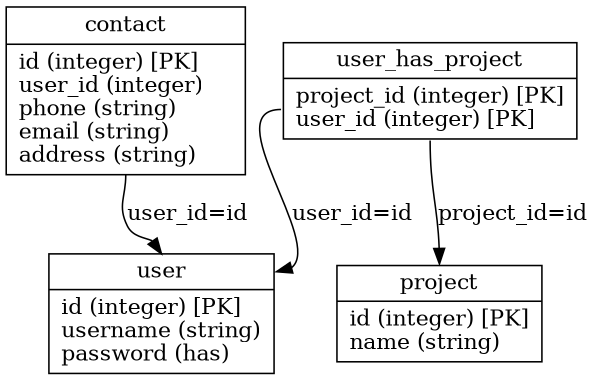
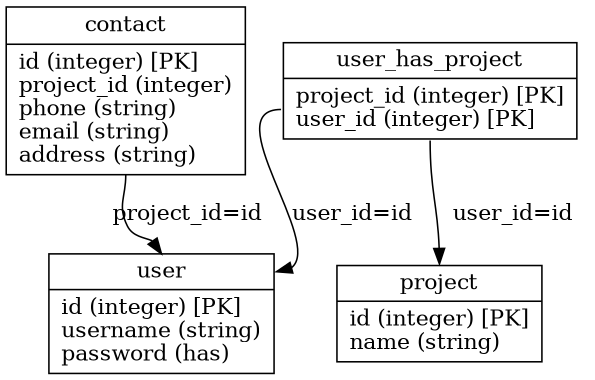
node "contact": text "user_id (integer)" -> "project_id (integer)"
edge "contact" -> "user": label "user_id=id" -> "project_id=id"
edge "user_has_project" -> "project": label "project_id=id" -> "user_id=id"
